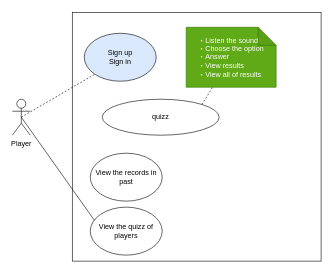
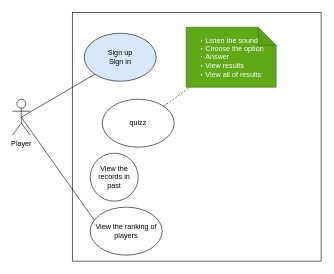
edge "Sign up Sign in" -- "Player": style dashed -> solid
node "quizz": size 117x36 -> 72x48
node "View the records in past": size 72x48 -> 48x48
node "View the quizz of players": label "View the quizz of players" -> "View the ranking of players"
